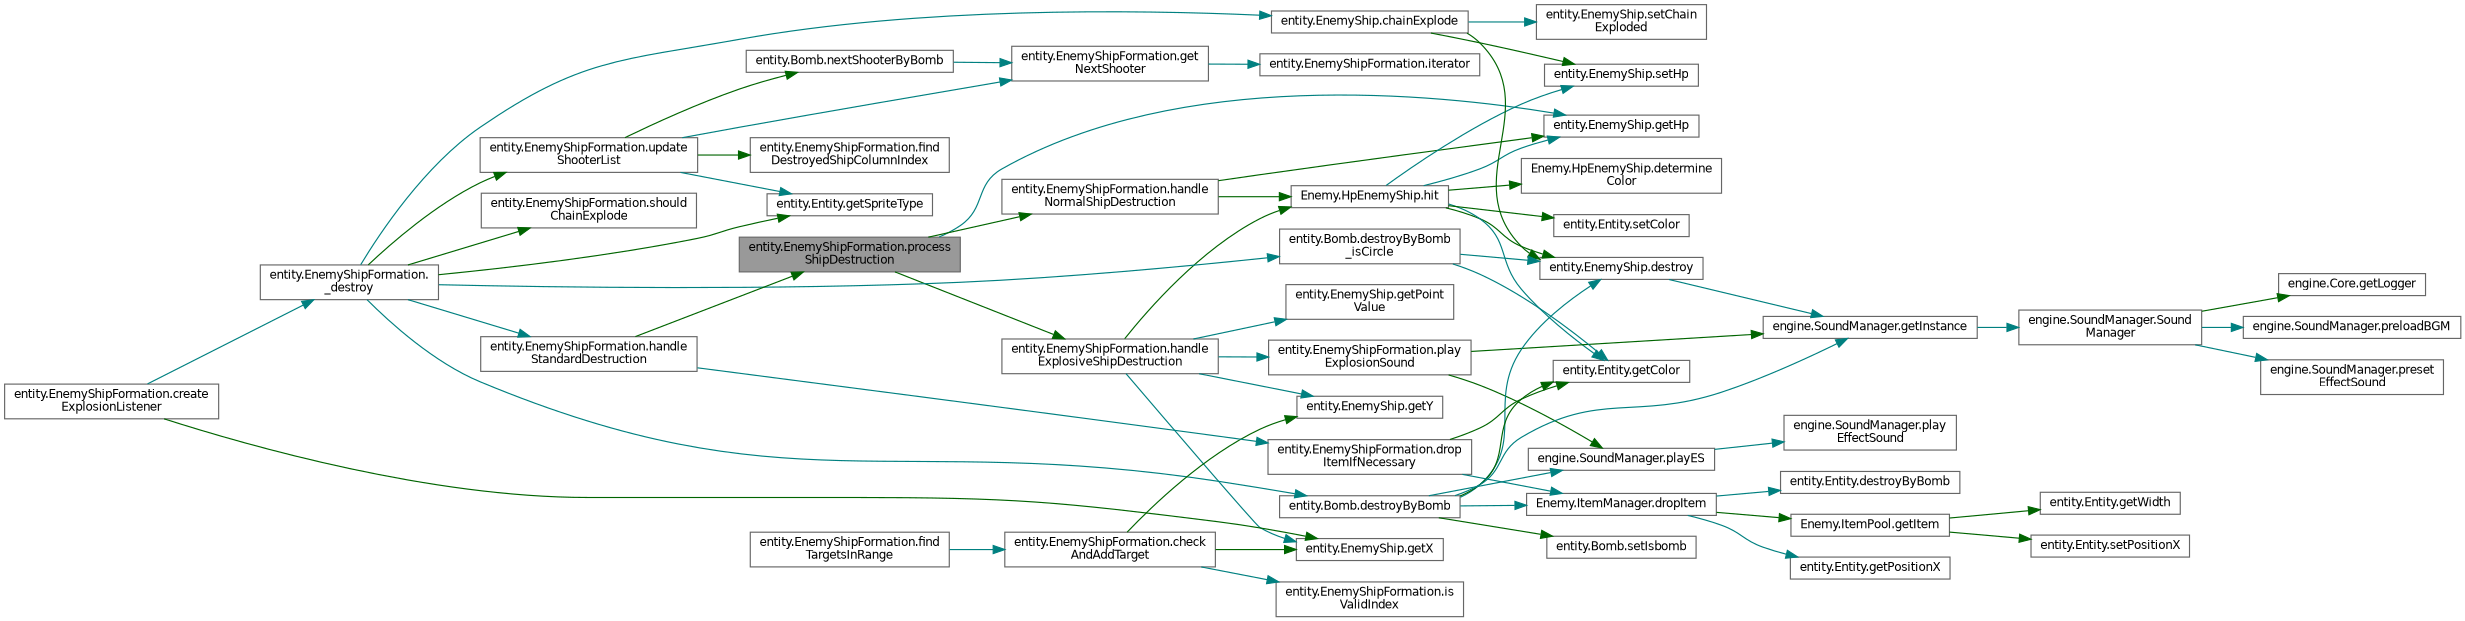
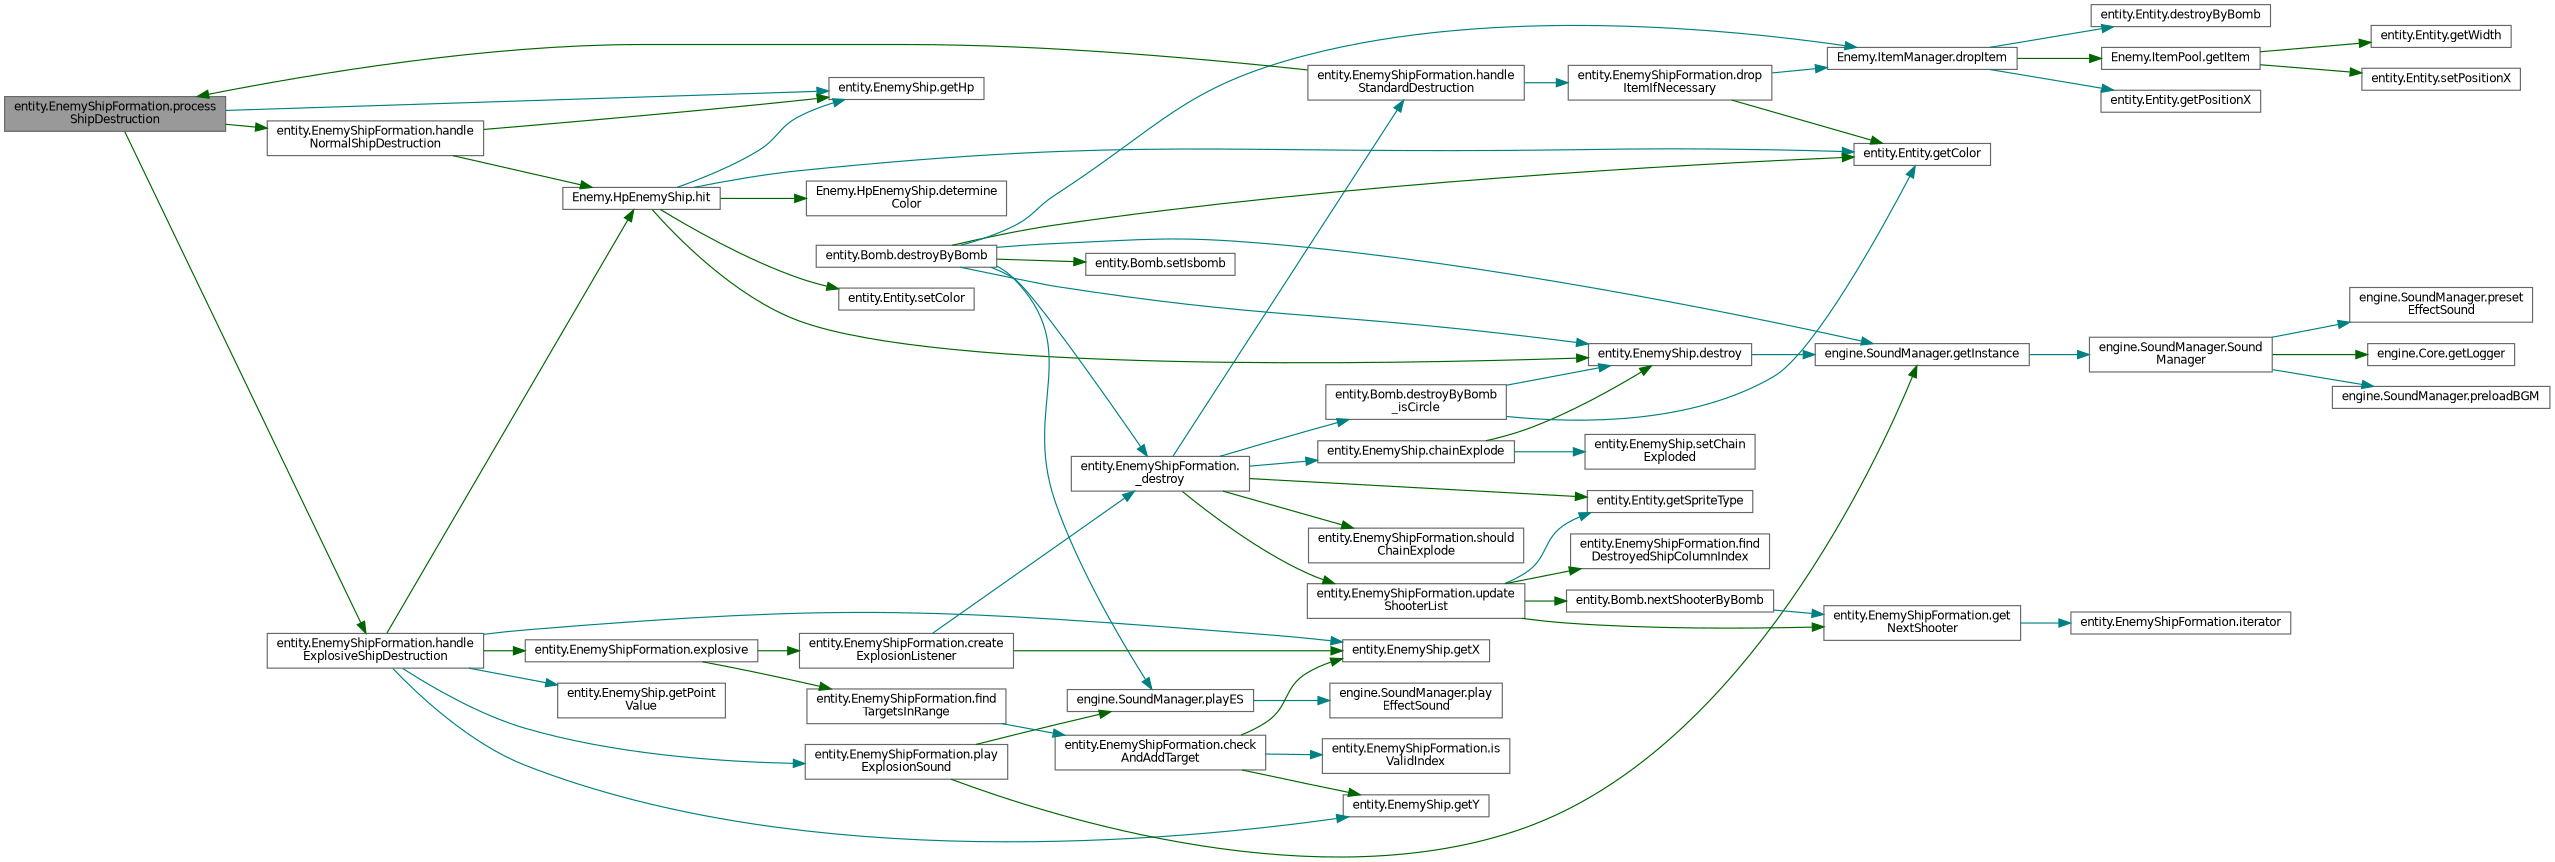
node "entity.EnemyShip.setHp": removed
edge "entity.EnemyShipFormation.update ShooterList" -> "entity.EnemyShipFormation.get NextShooter": color teal -> darkgreen
edge "entity.EnemyShipFormation. _destroy" -> "entity.Bomb.destroyByBomb": reversed
node "entity.EnemyShipFormation.explosive": added
